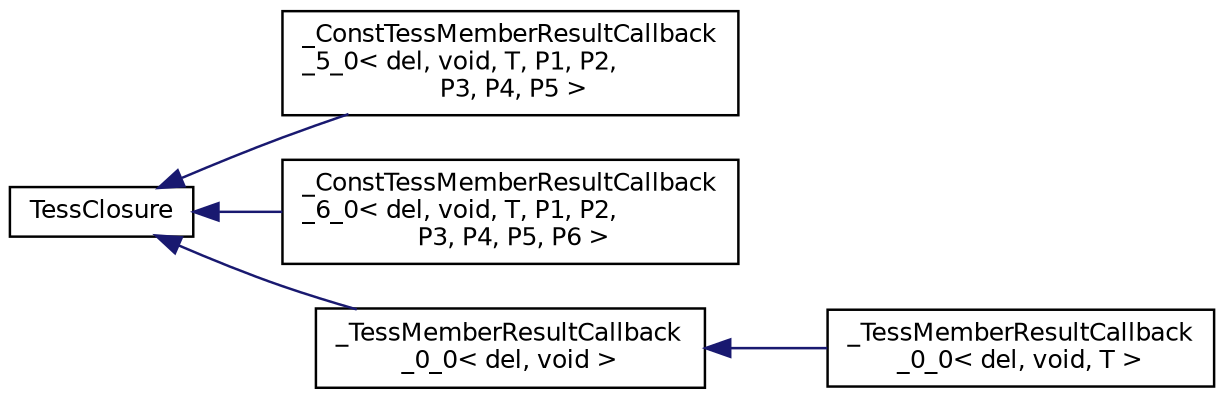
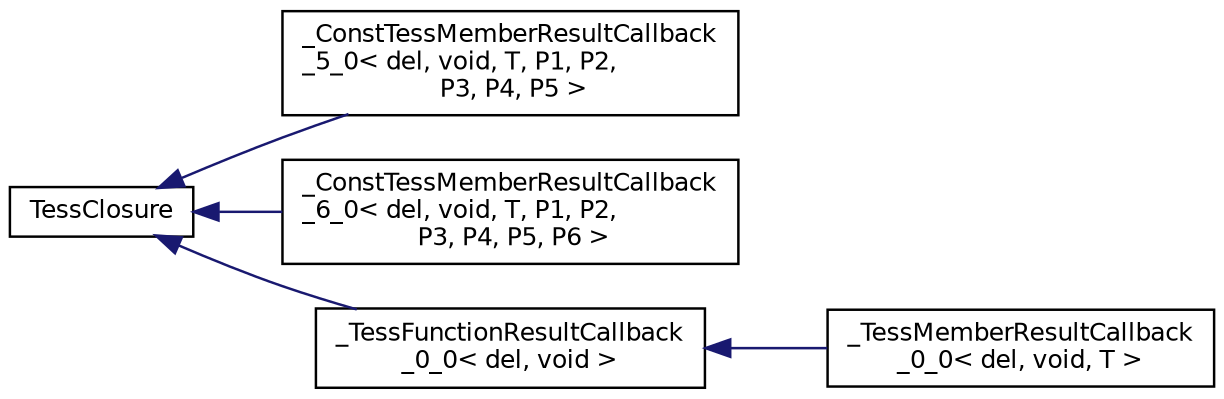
node "_TessMemberResultCallback _0_0< del, void >": label "_TessMemberResultCallback _0_0< del, void >" -> "_TessFunctionResultCallback _0_0< del, void >"
